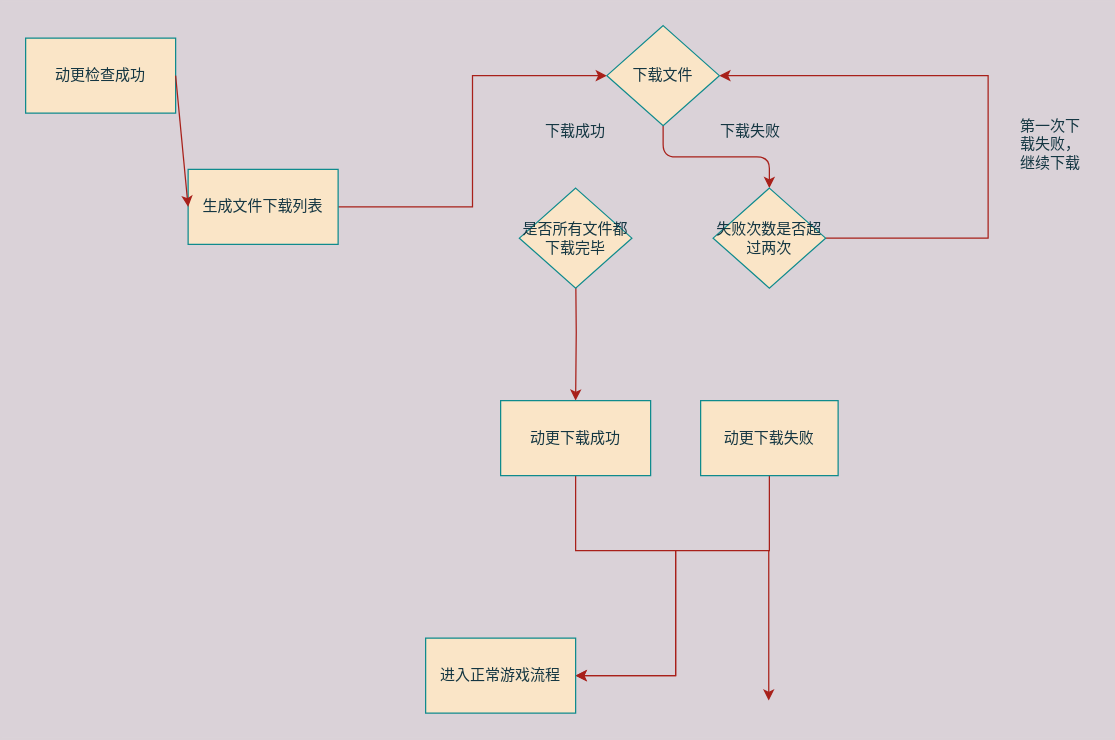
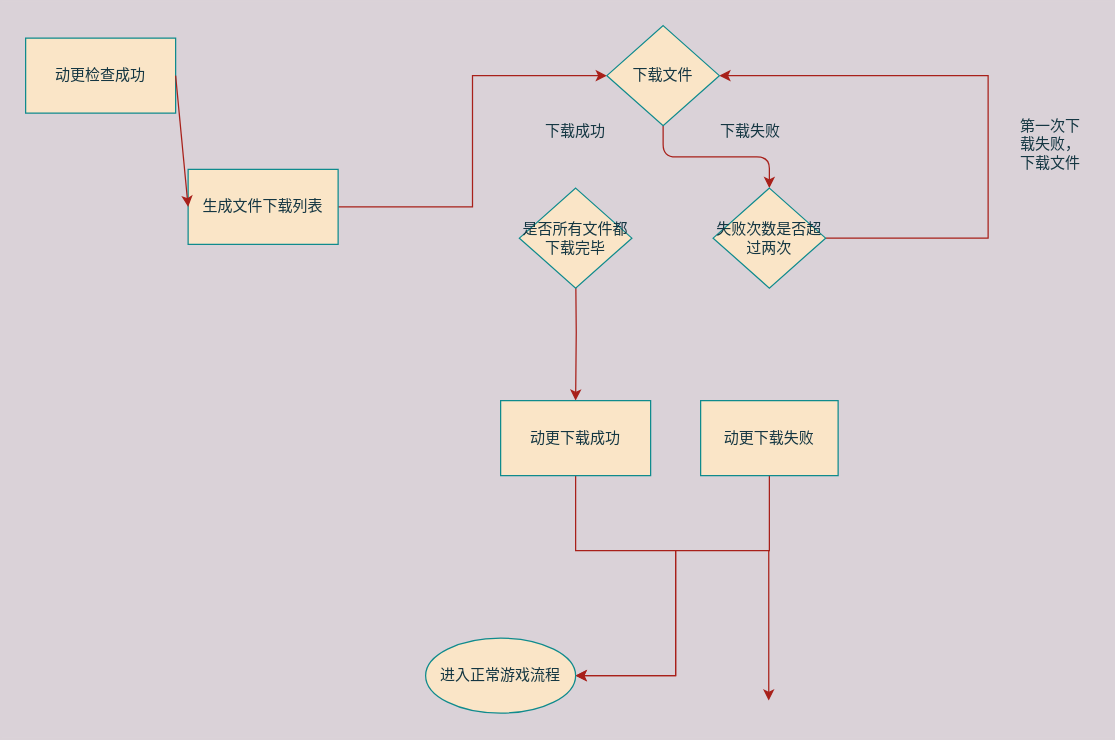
node "第一次下载失败，继续下载": label "第一次下载失败，继续下载" -> "第一次下载失败，下载文件"
node "进入正常游戏流程": shape rectangle -> ellipse
